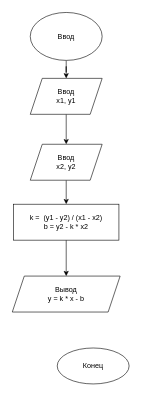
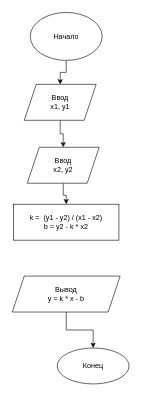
node "Ввод": label "Ввод" -> "Начало"
node "Ввод x1, y1": moved (66, 96) -> (60, 102)
node "Ввод x2, y2": moved (66, 162) -> (63, 165)
edge "k = (y1 - y2) / (x1 - x2) b = y2 - k * x2" -> "Вывод y = k * x - b": removed
edge "Вывод y = k * x - b" -> "Конец": added
